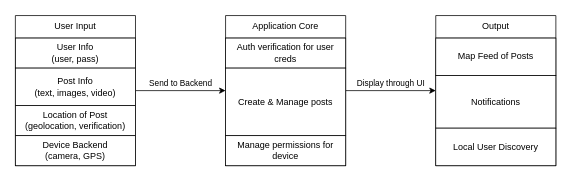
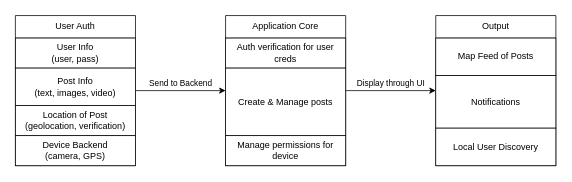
node "User Input": label "User Input" -> "User Auth"
